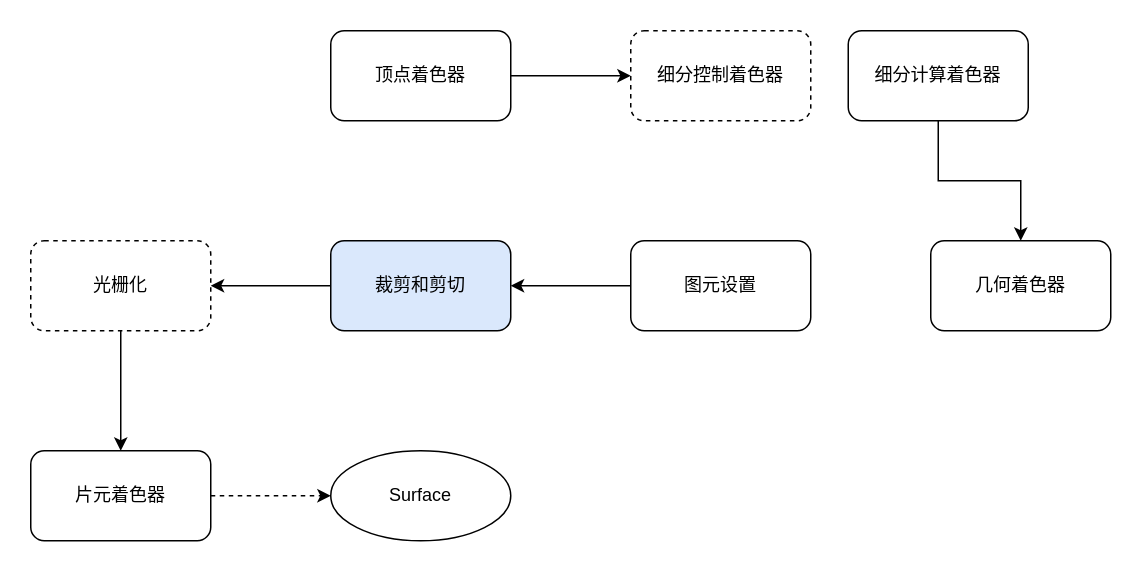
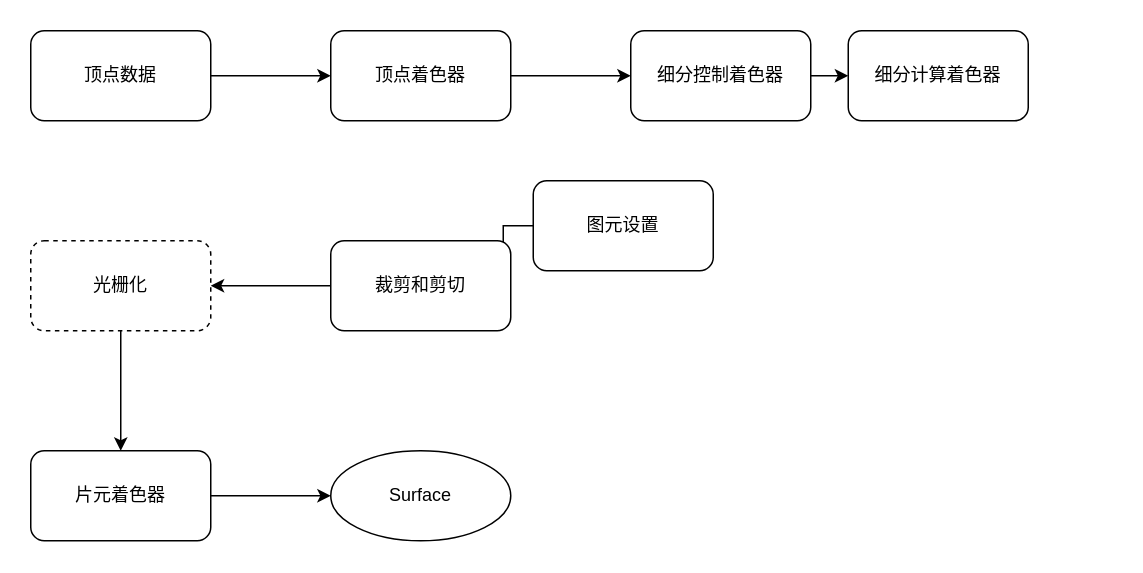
node "顶点数据": added
edge "顶点数据" -> "顶点着色器": added
node "细分控制着色器": style dashed -> solid
edge "细分控制着色器" -> "细分计算着色器": added
edge "细分计算着色器" -> "几何着色器": removed
node "裁剪和剪切": fillcolor #dae8fc -> #ffffff
node "图元设置": moved (721, 286) -> (623, 226)
node "几何着色器": removed
edge "片元着色器" -> "Surface": style dashed -> solid
